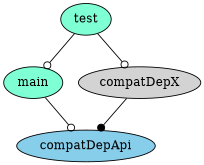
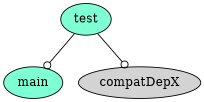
node "compatDepApi": removed
